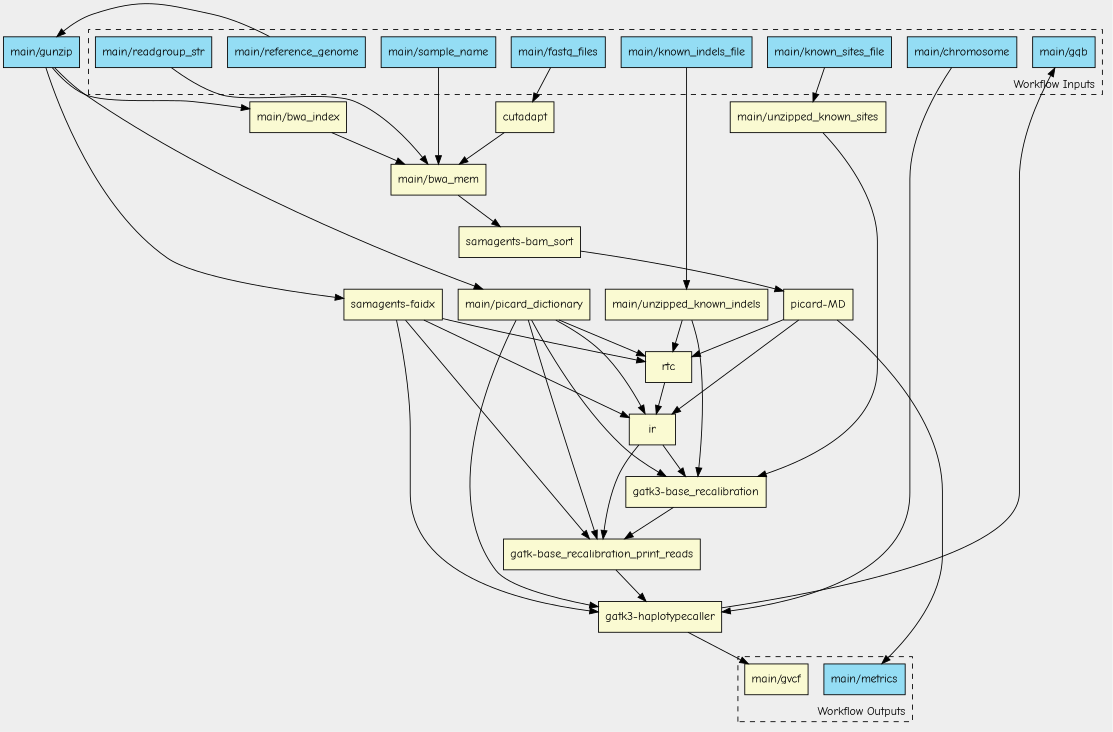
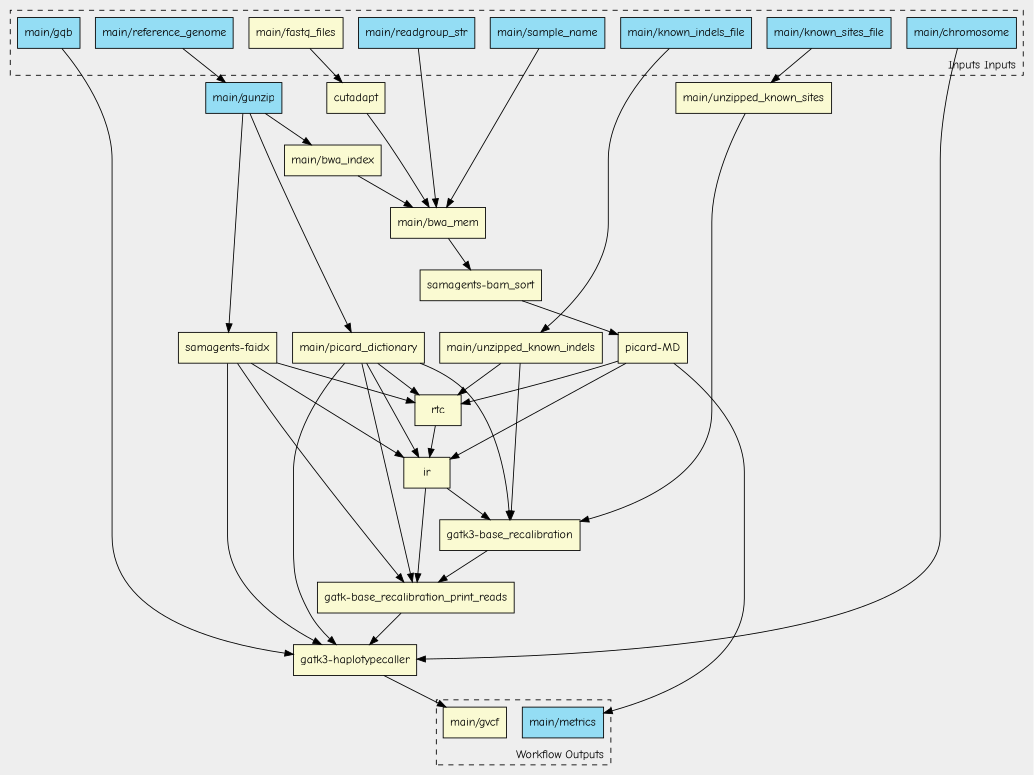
node "main/fastq_files": fillcolor #94ddf4 -> lightgoldenrodyellow
cluster "Workflow Inputs": label "Workflow Inputs" -> "Inputs Inputs"
edge "gatk3-haplotypecaller" -> "main/gqb": reversed
